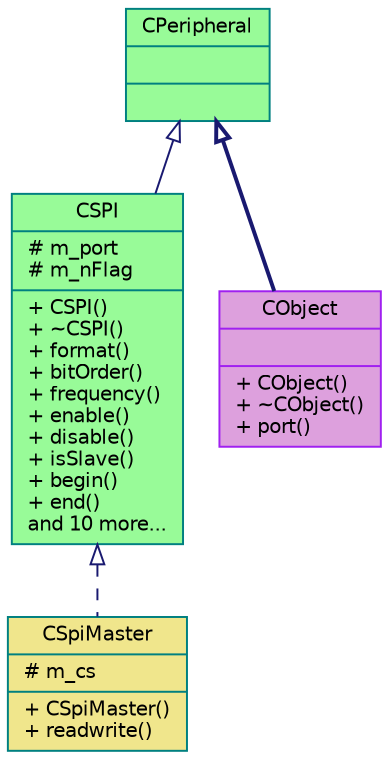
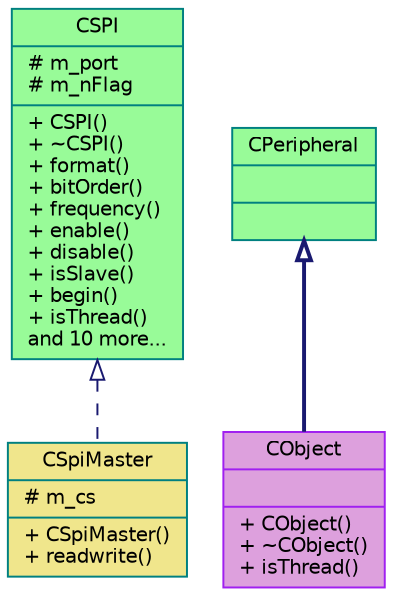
edge "CSPI" -> "CPeripheral": removed
node "CObject": text "+ port()" -> "+ isThread()"
node "CSPI": text "+ end()" -> "+ isThread()"
